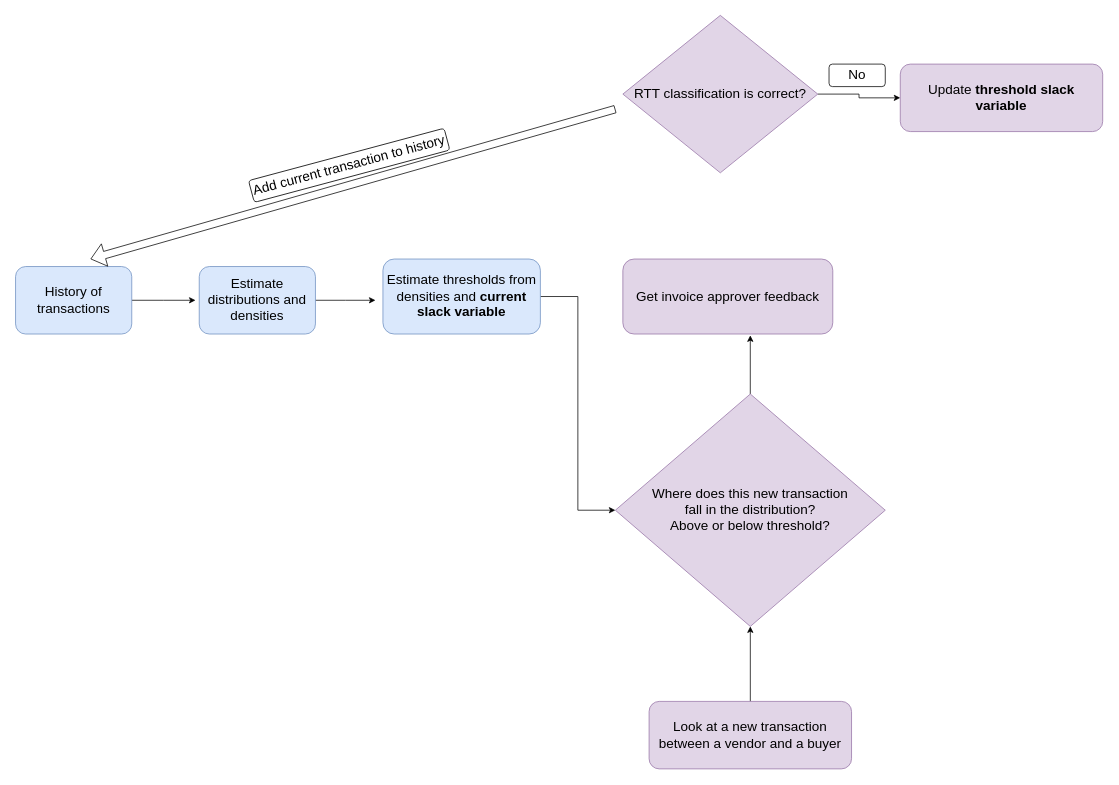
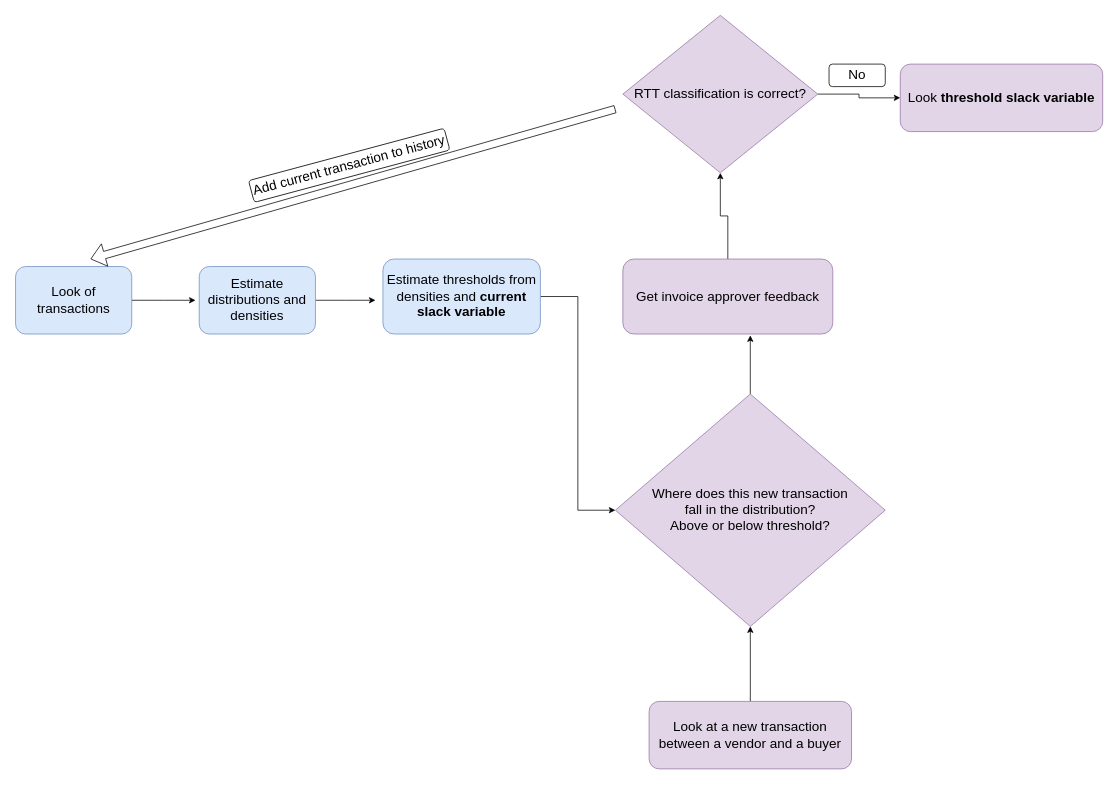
node "Update threshold slack variable": label "Update threshold slack variable" -> "Look threshold slack variable"
edge "Get invoice approver feedback" -> "RTT classification is correct?": added
node "History of transactions": label "History of transactions" -> "Look of transactions"
